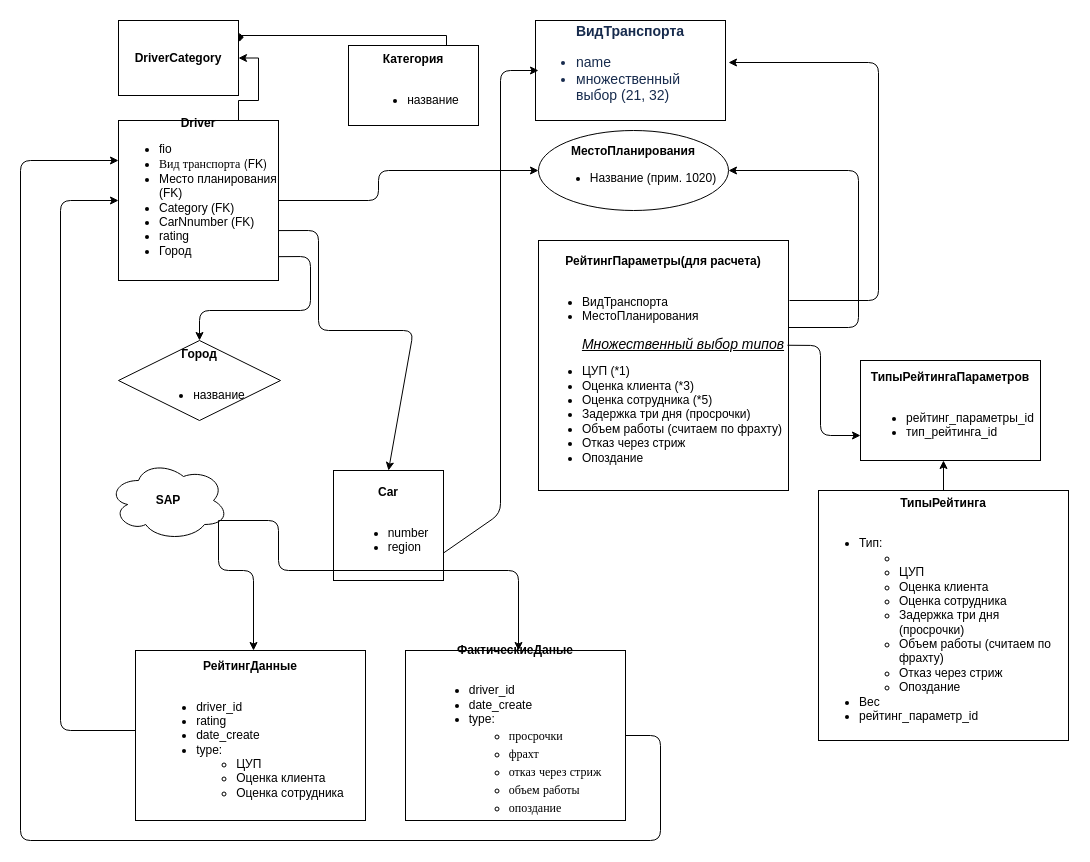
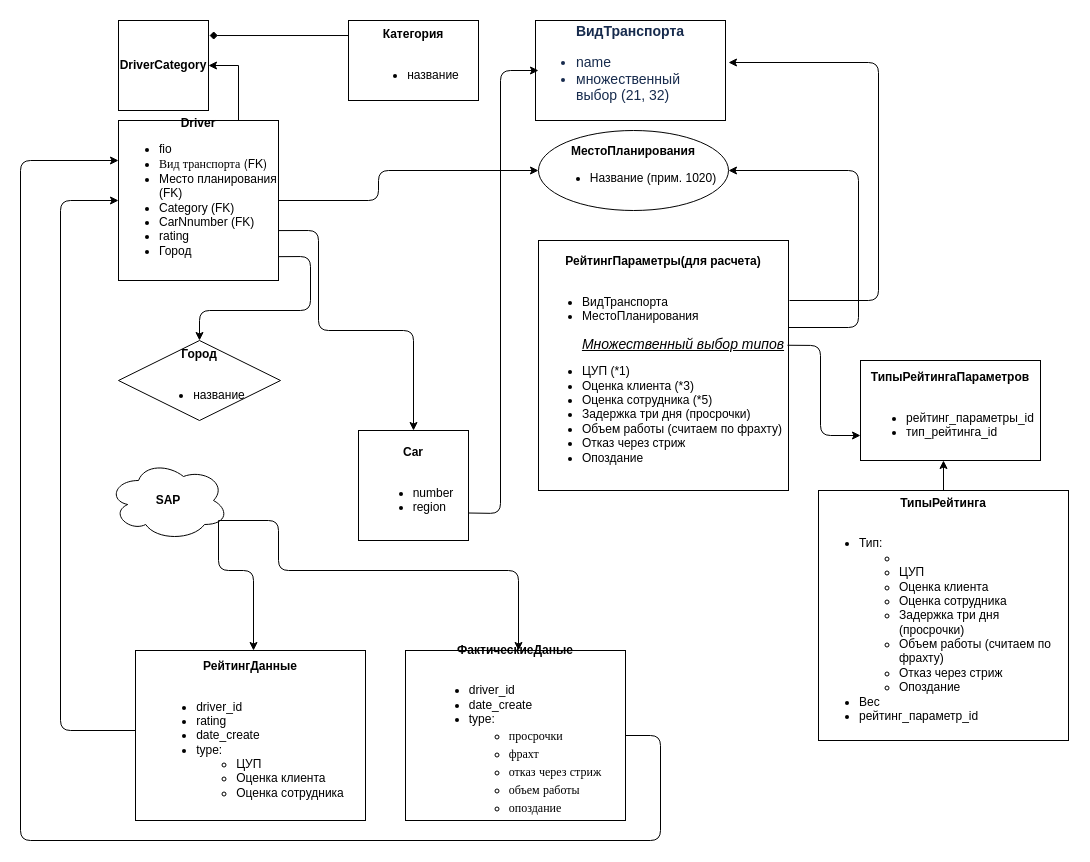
node "DriverCategory": size 120x75 -> 90x90
node "Категория название": moved (414, 86) -> (414, 61)
node "Car number region": moved (389, 526) -> (414, 486)
